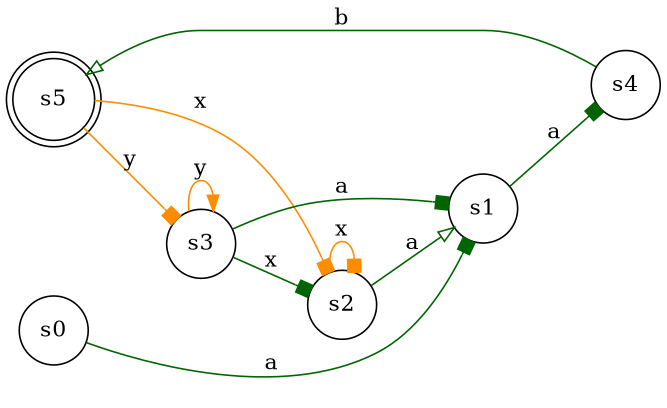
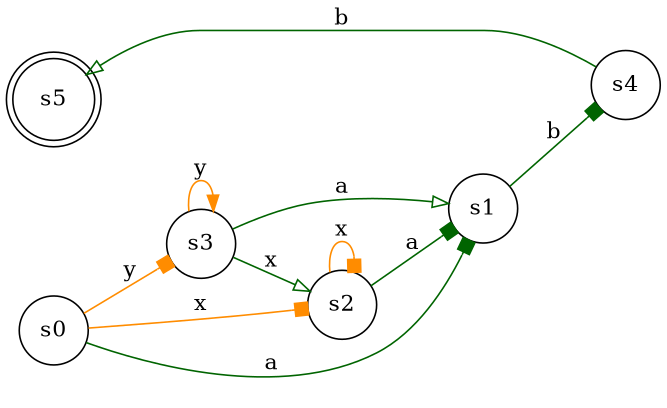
edge "s1" -> "s4": label "a" -> "b"
edge "s5" -> "s2": now "s0" -> "s2"
edge "s5" -> "s3": now "s0" -> "s3"
edge "s3" -> "s1": arrowhead box -> onormal
edge "s2" -> "s1": arrowhead onormal -> box
edge "s3" -> "s2": arrowhead box -> onormal
